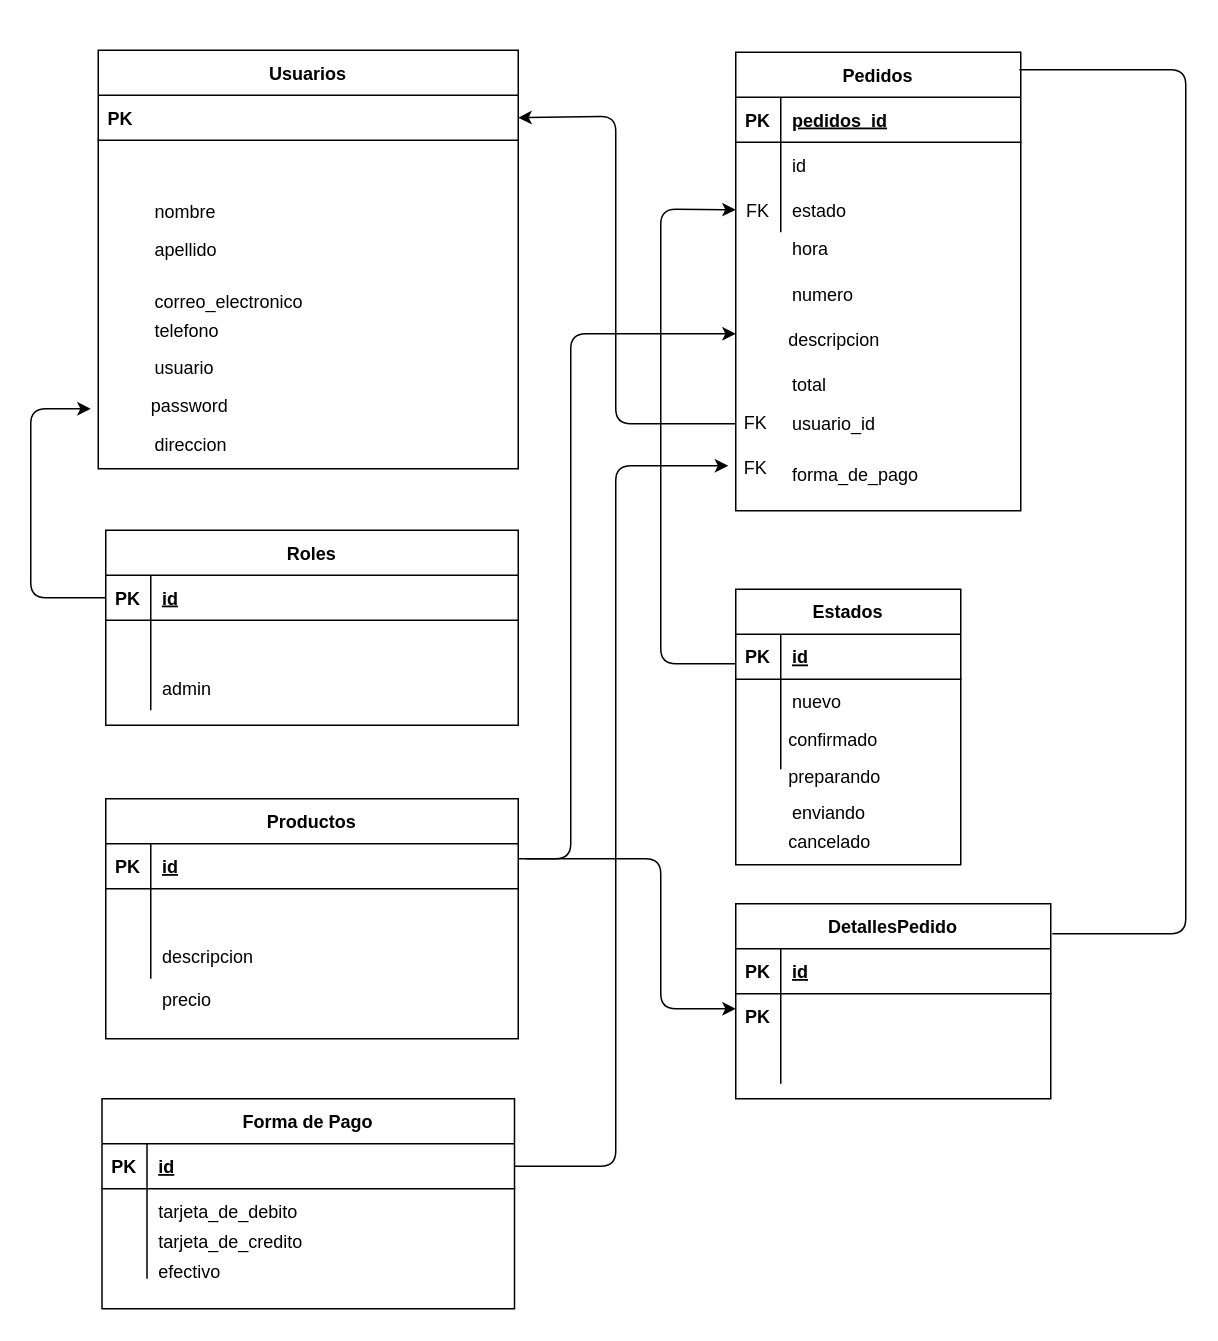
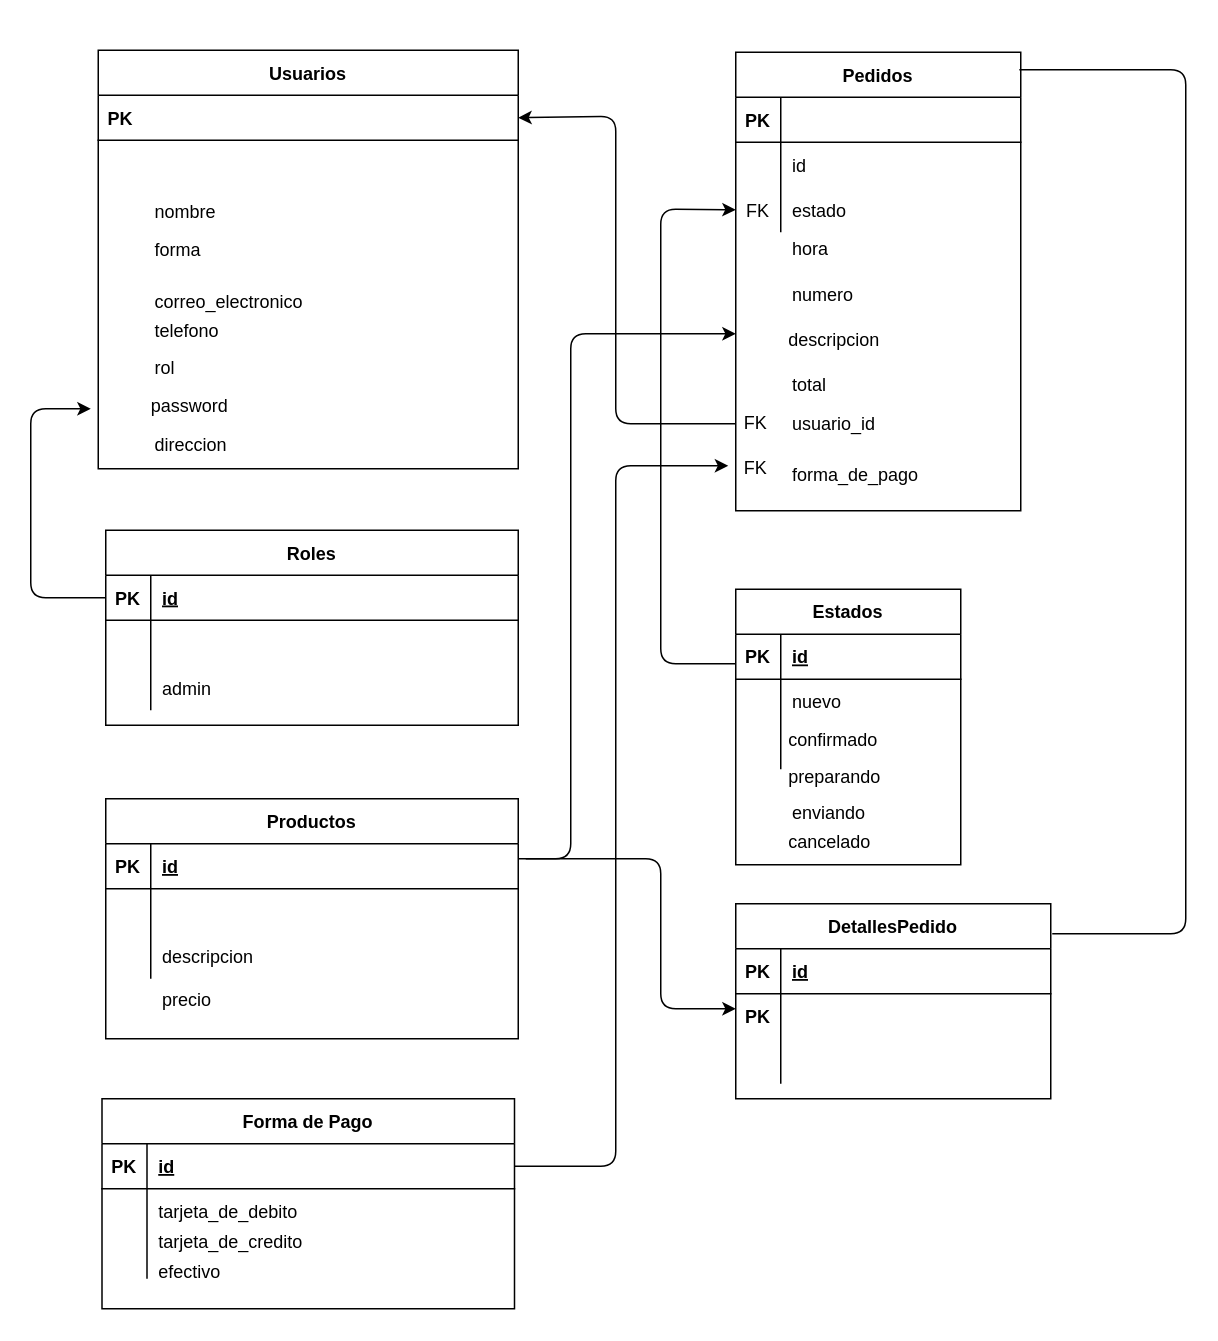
node "pedidos_id": removed
node "apellido": label "apellido" -> "forma"
node "usuario": label "usuario" -> "rol"
